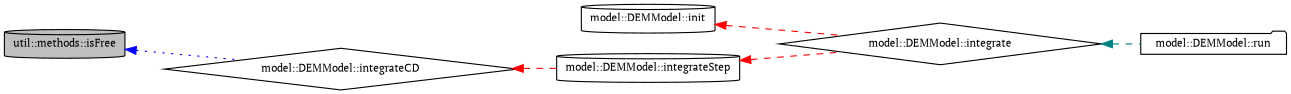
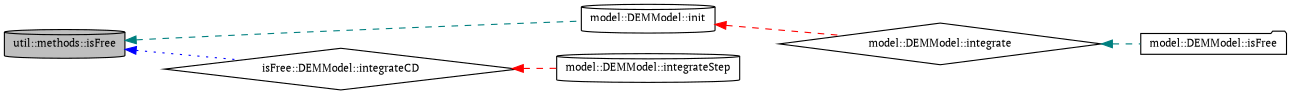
edge "model::DEMModel::init" -> "util::methods::isFree": added
node "model::DEMModel::run": label "model::DEMModel::run" -> "model::DEMModel::isFree"
edge "model::DEMModel::integrate" -> "model::DEMModel::integrateStep": removed
node "model::DEMModel::integrateCD": label "model::DEMModel::integrateCD" -> "isFree::DEMModel::integrateCD"
